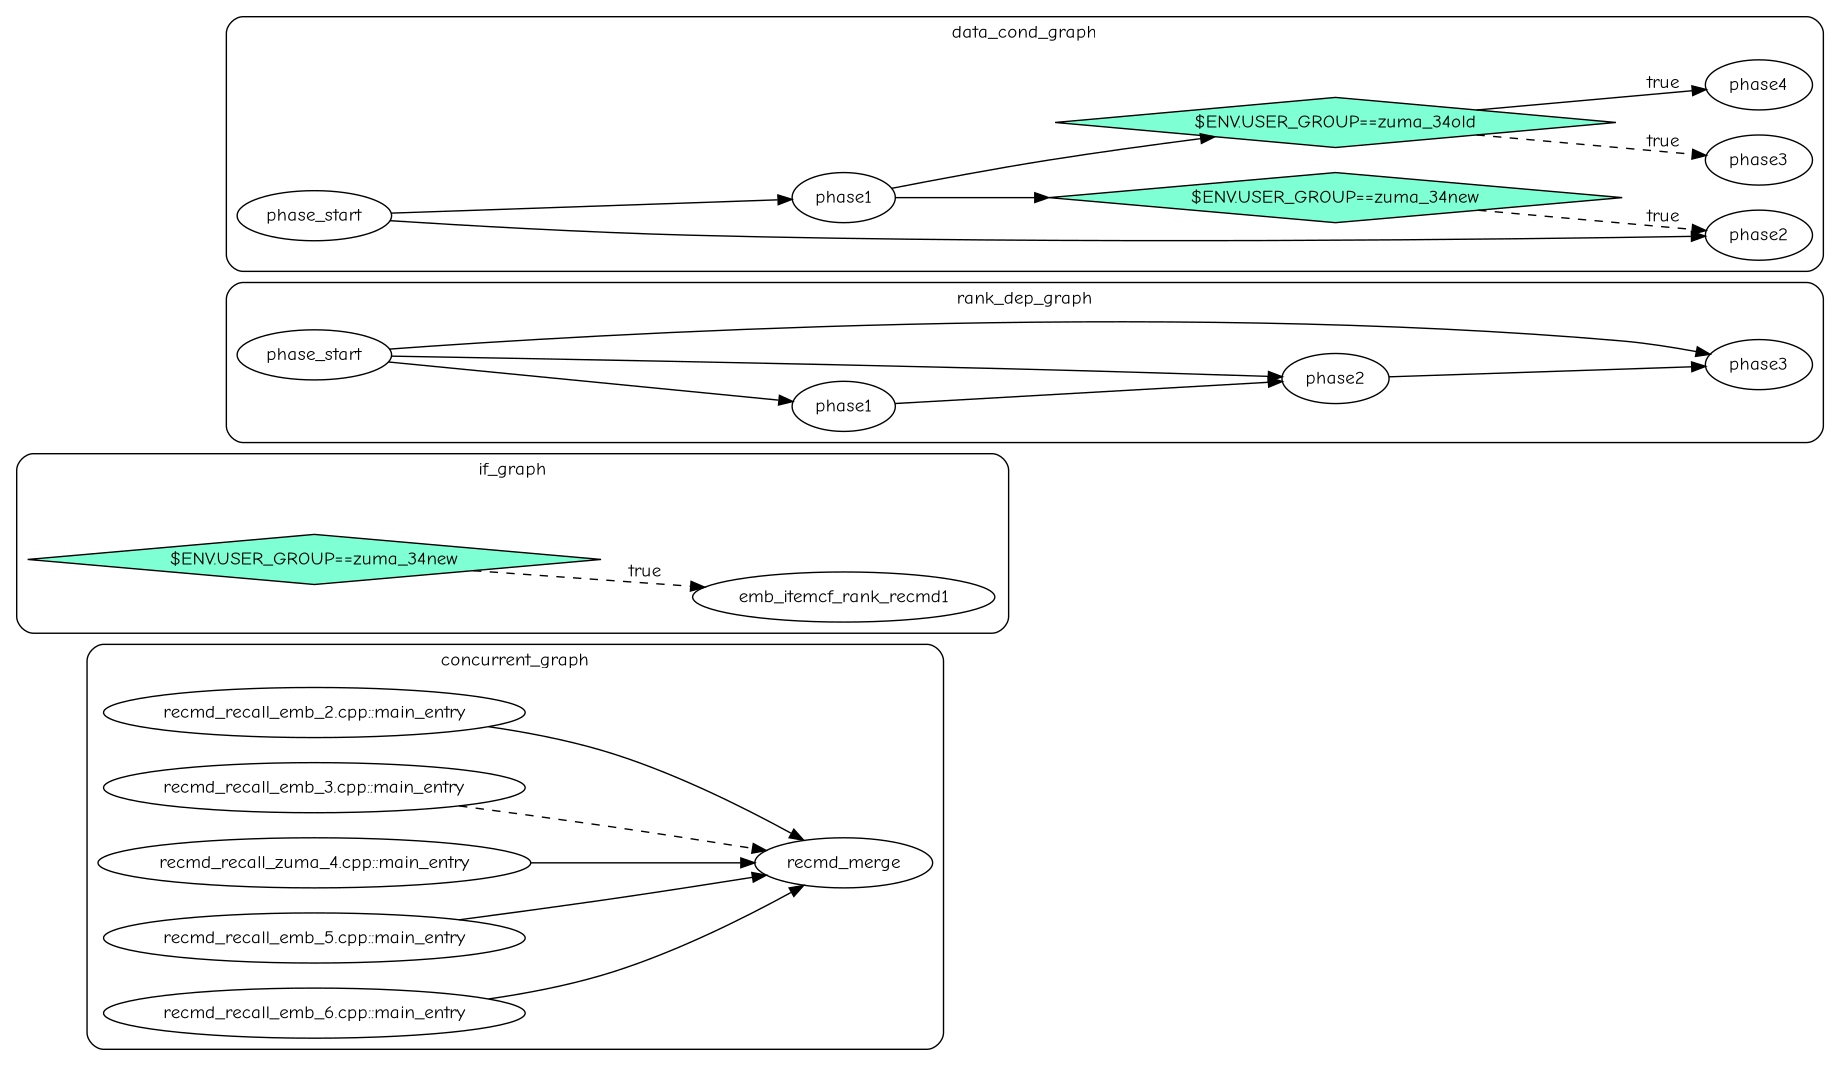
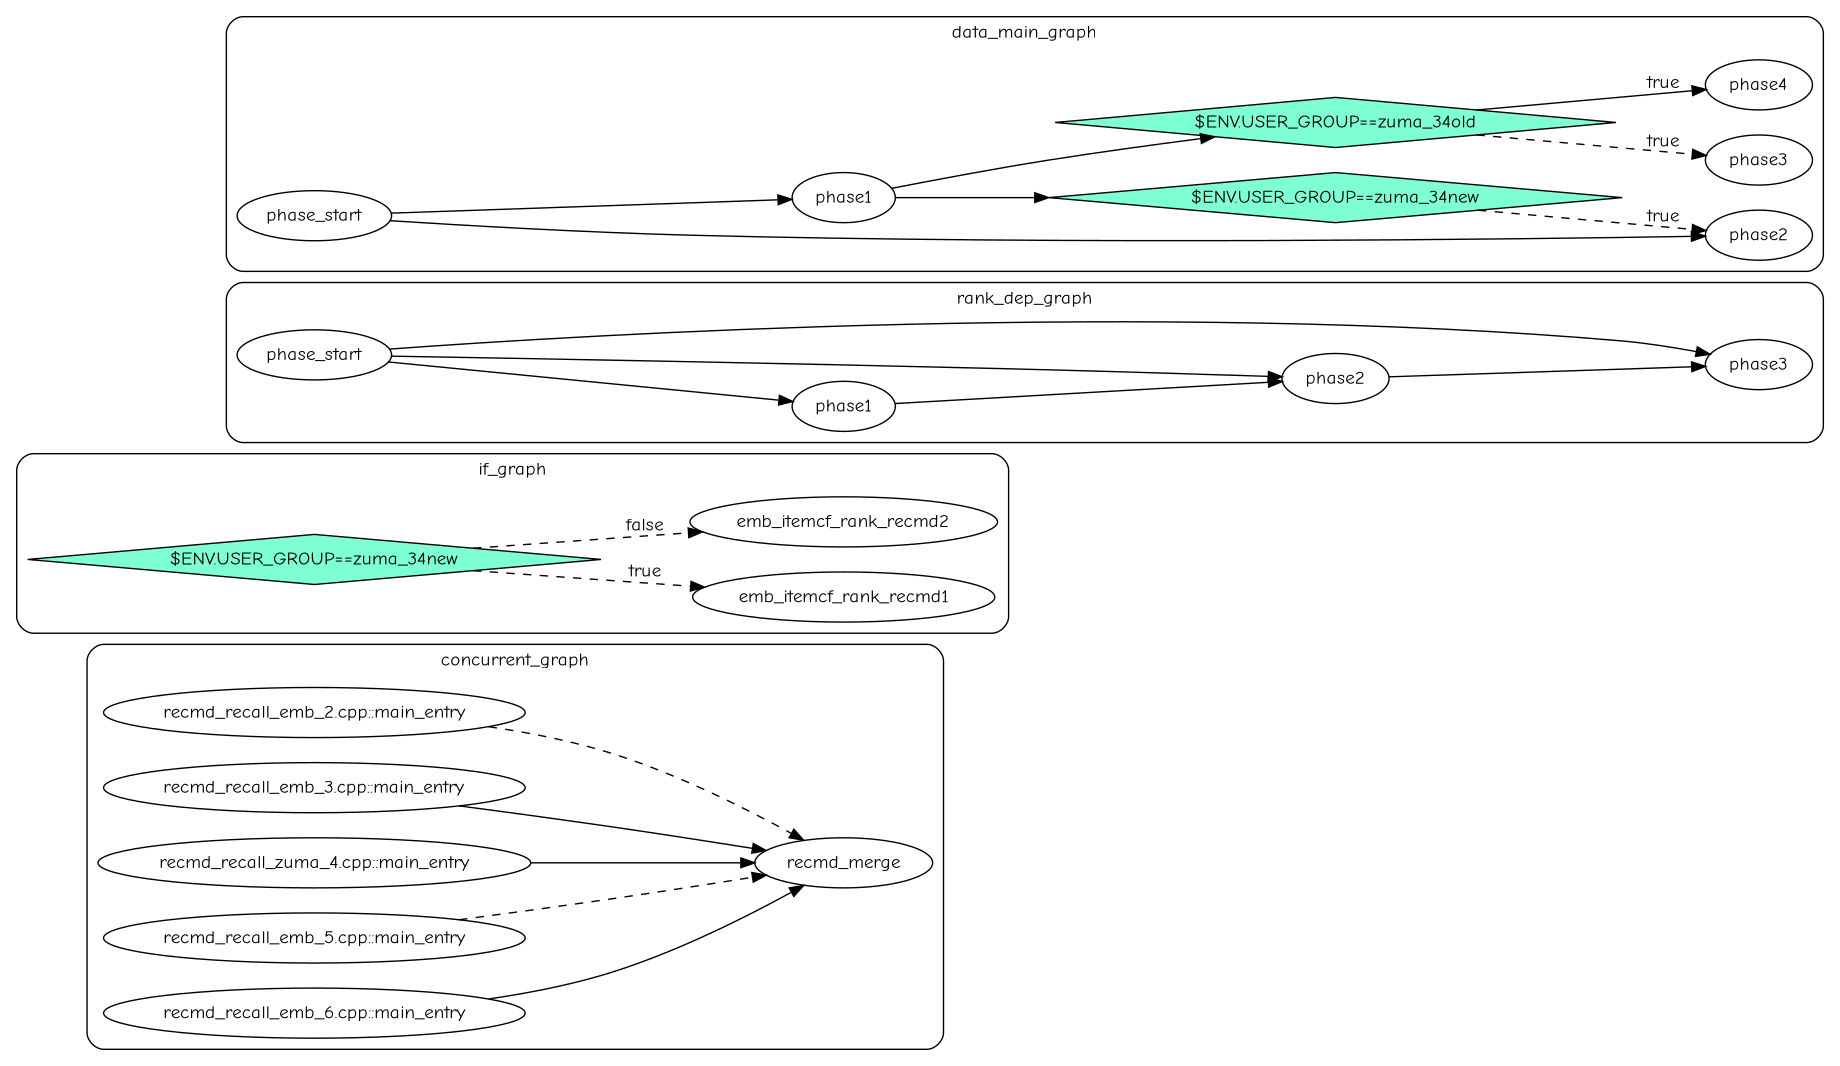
cluster "data_cond_graph": label "data_cond_graph" -> "data_main_graph"
node "emb_itemcf_rank_recmd2": added
edge "recmd_recall_emb_2.cpp::main_entry" -> "recmd_merge": style solid -> dashed
edge "recmd_recall_emb_3.cpp::main_entry" -> "recmd_merge": style dashed -> solid
edge "recmd_recall_emb_5.cpp::main_entry" -> "recmd_merge": style solid -> dashed
